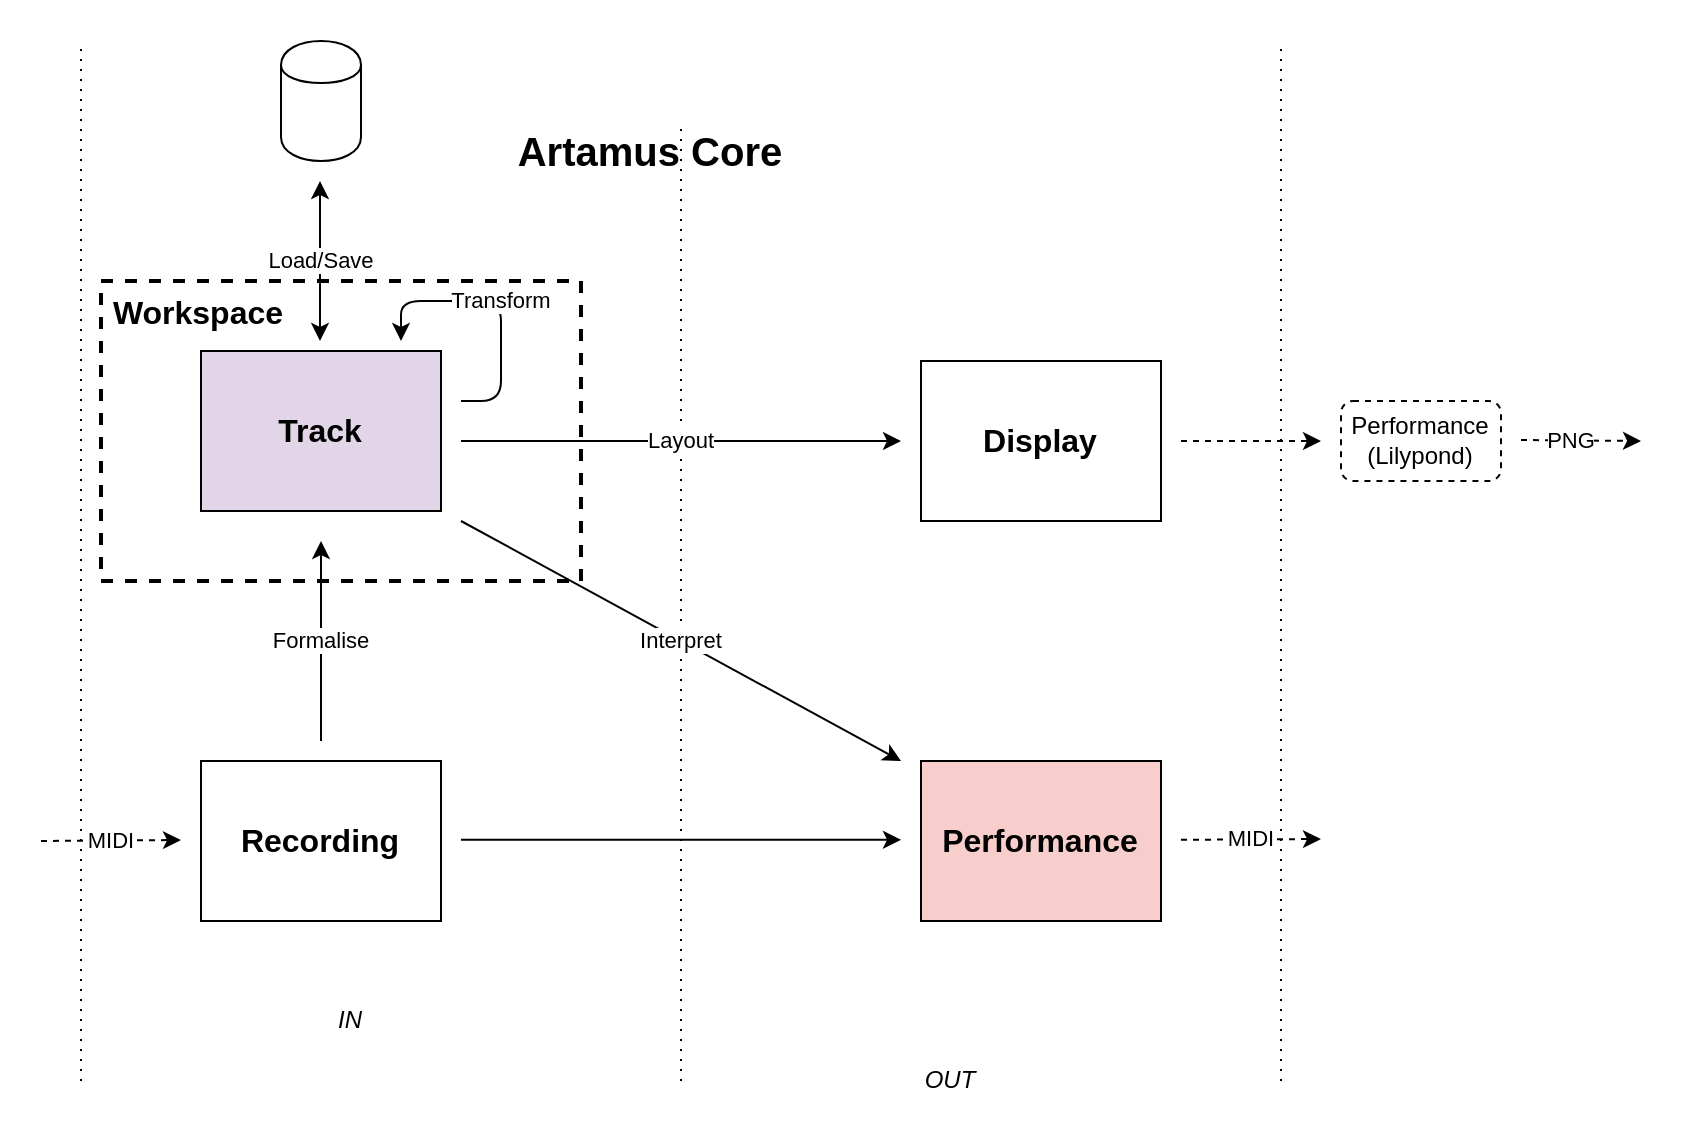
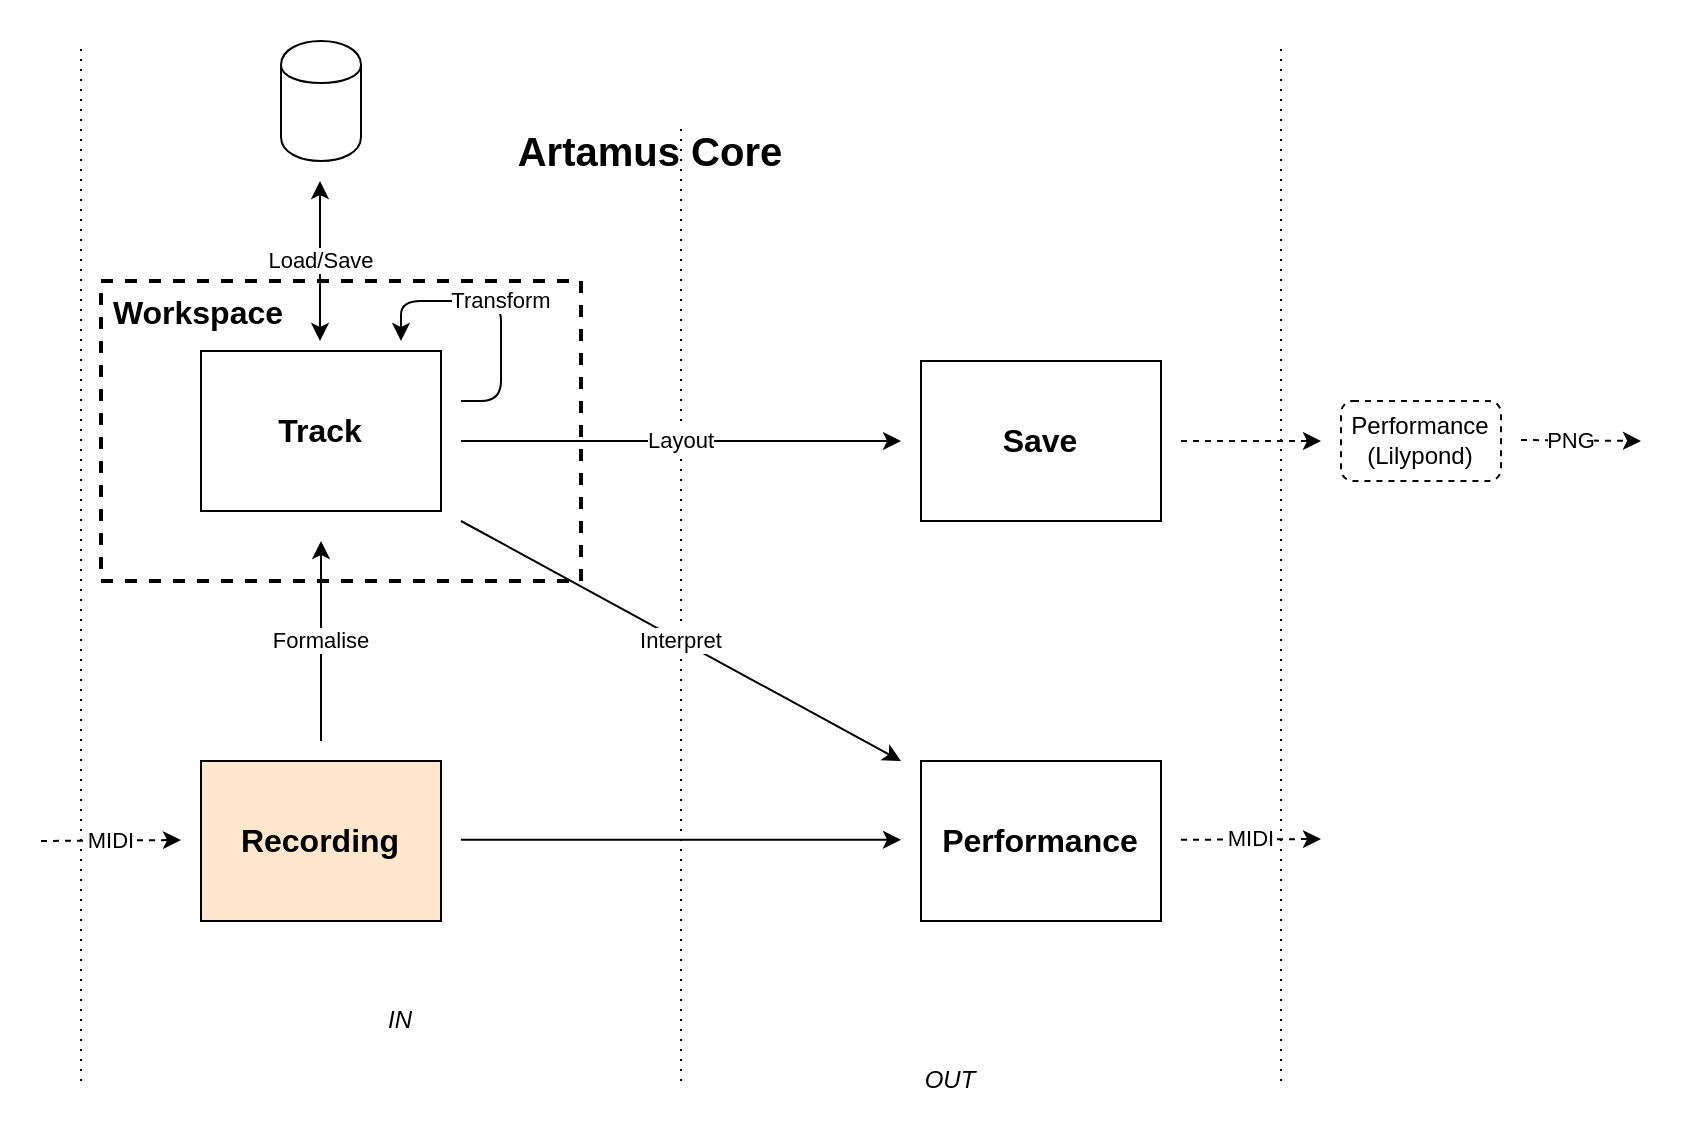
node "Track": fillcolor #e1d5e7 -> #ffffff
node "Display": label "Display" -> "Save"
node "Recording": fillcolor #ffffff -> #ffe6cc
node "Performance": fillcolor #f8cecc -> #ffffff
node "IN": moved (351, 1021) -> (401, 1021)
